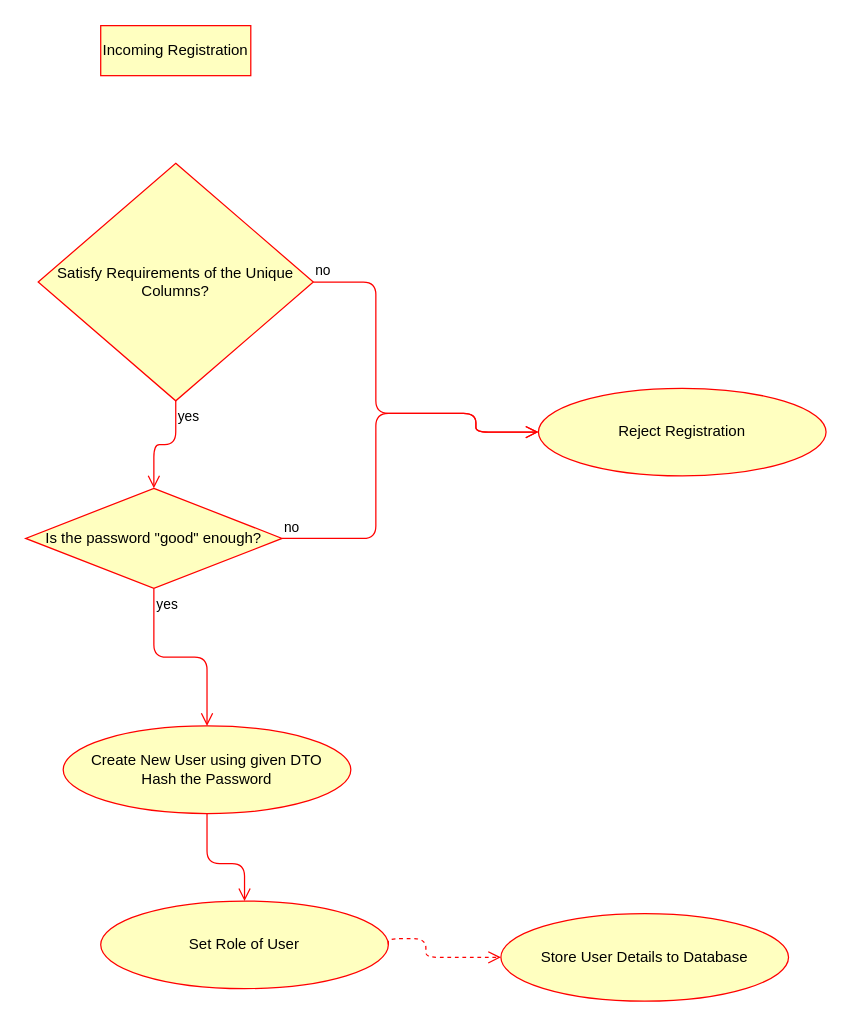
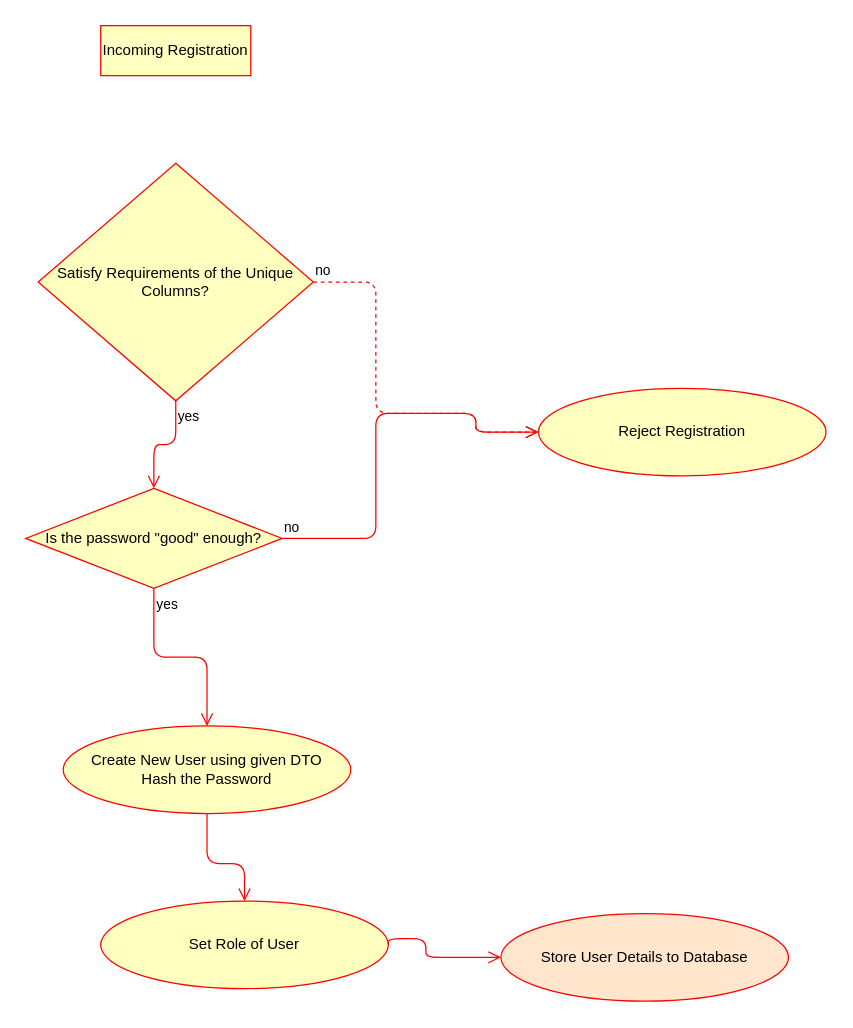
edge "Satisfy Requirements of the Unique Columns?" -> "Reject Registration": style solid -> dashed
edge "Set Role of User" -> "Store User Details to Database": style dashed -> solid
node "Store User Details to Database": fillcolor #ffffc0 -> #ffe6cc
